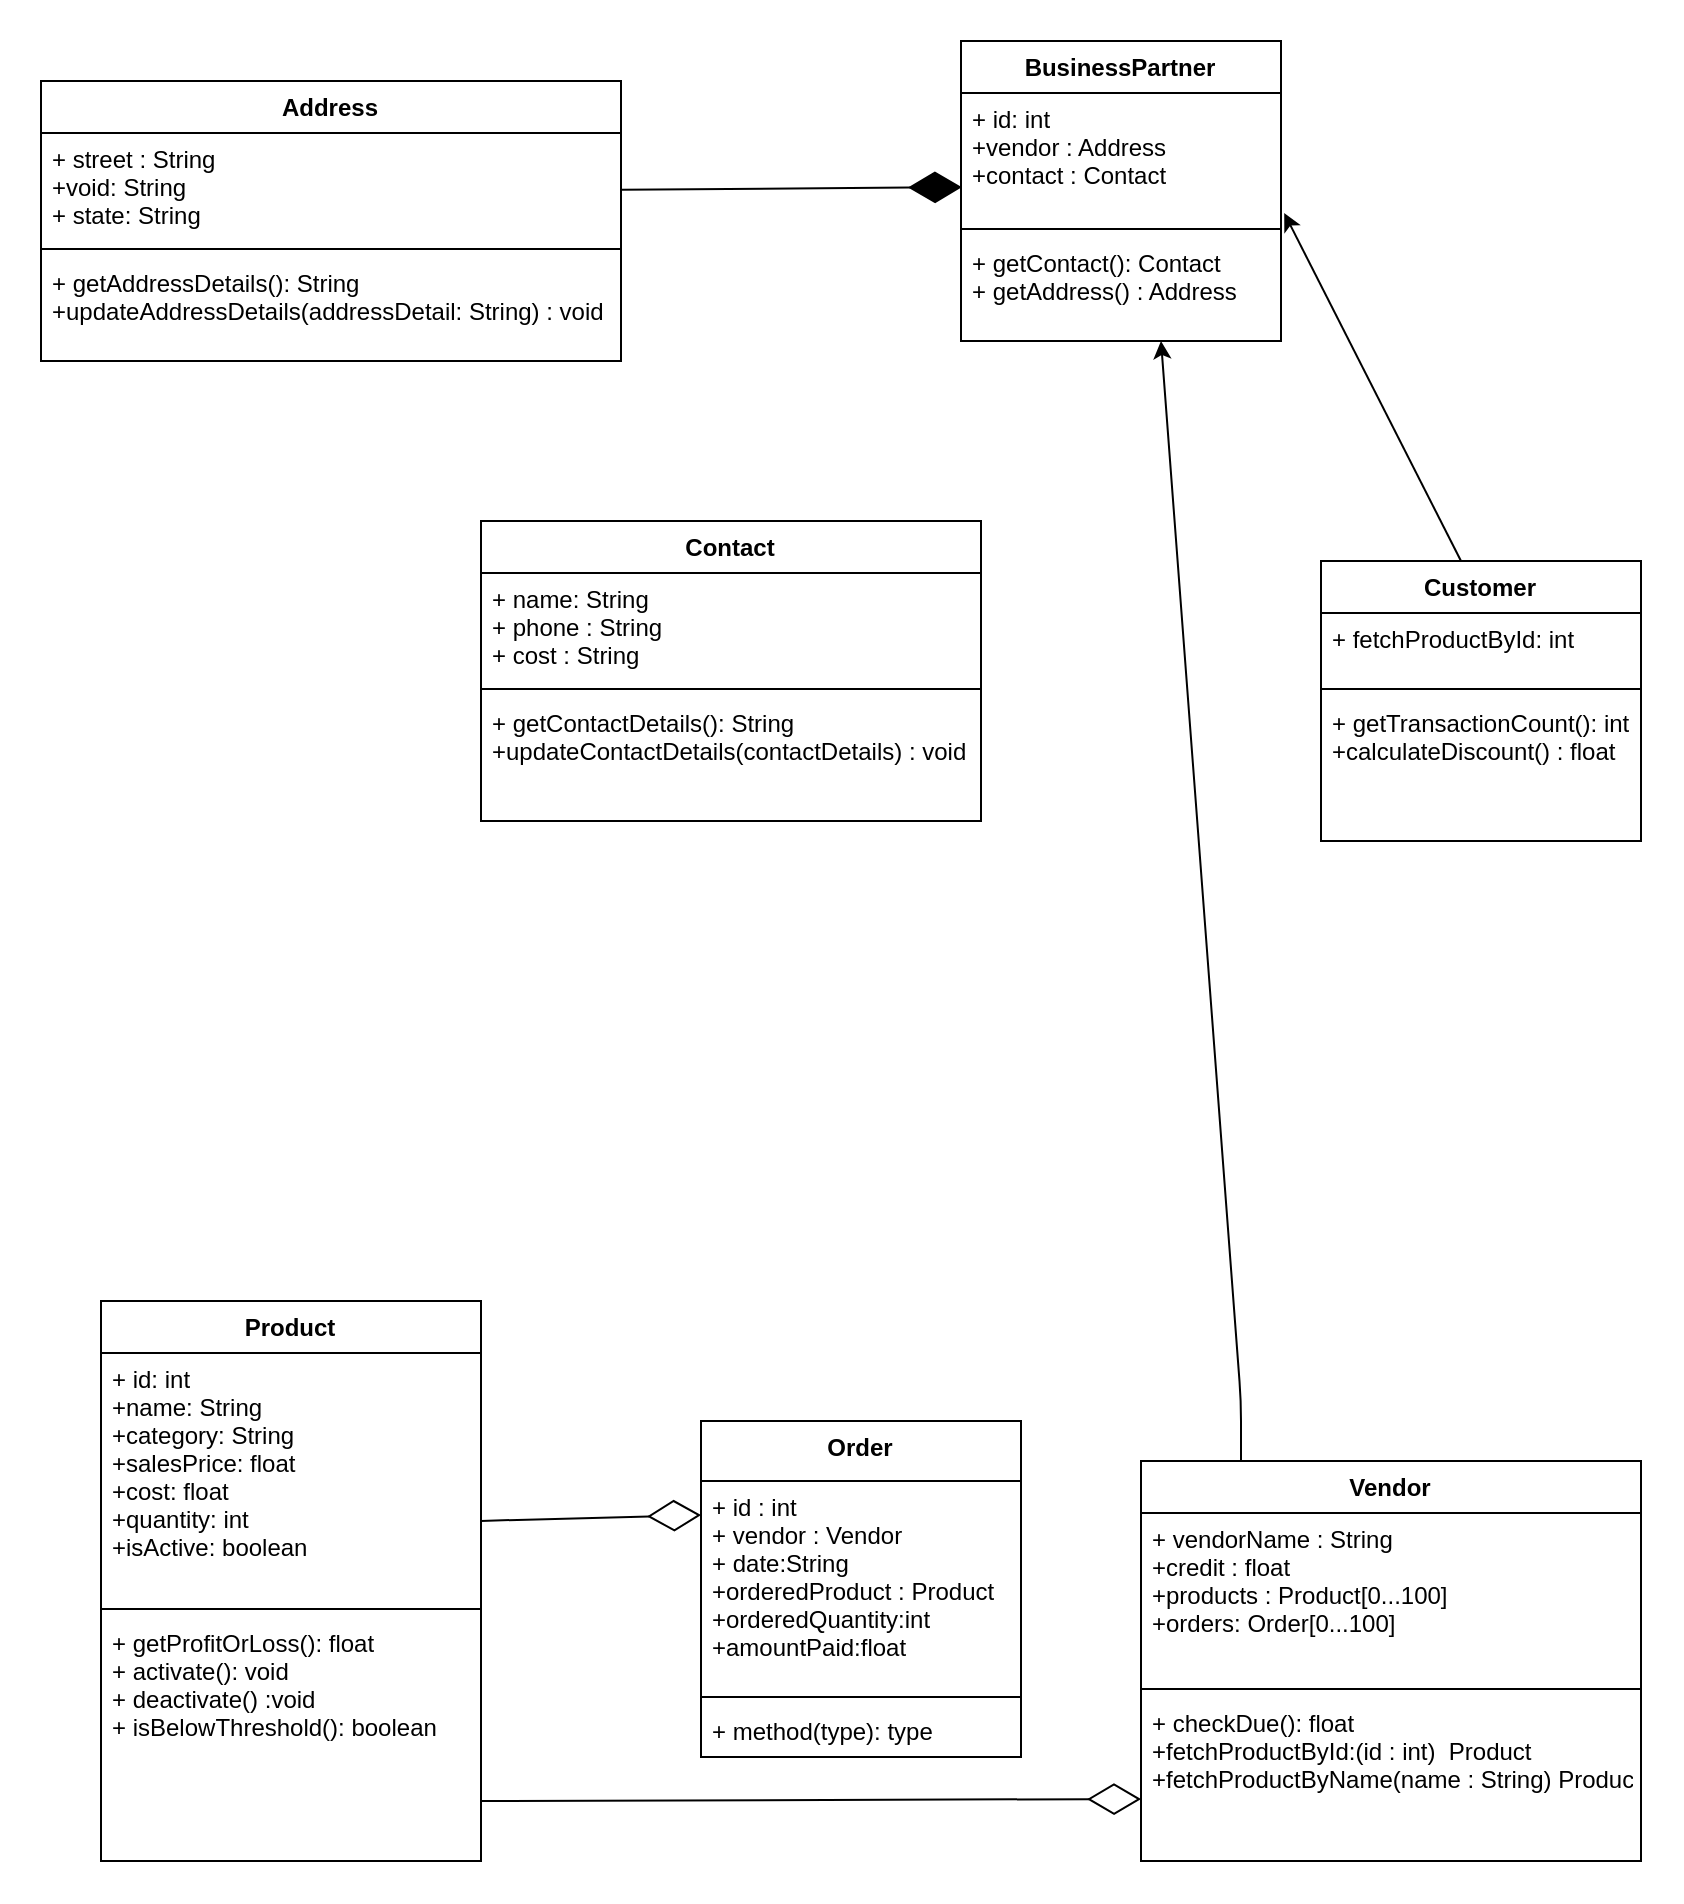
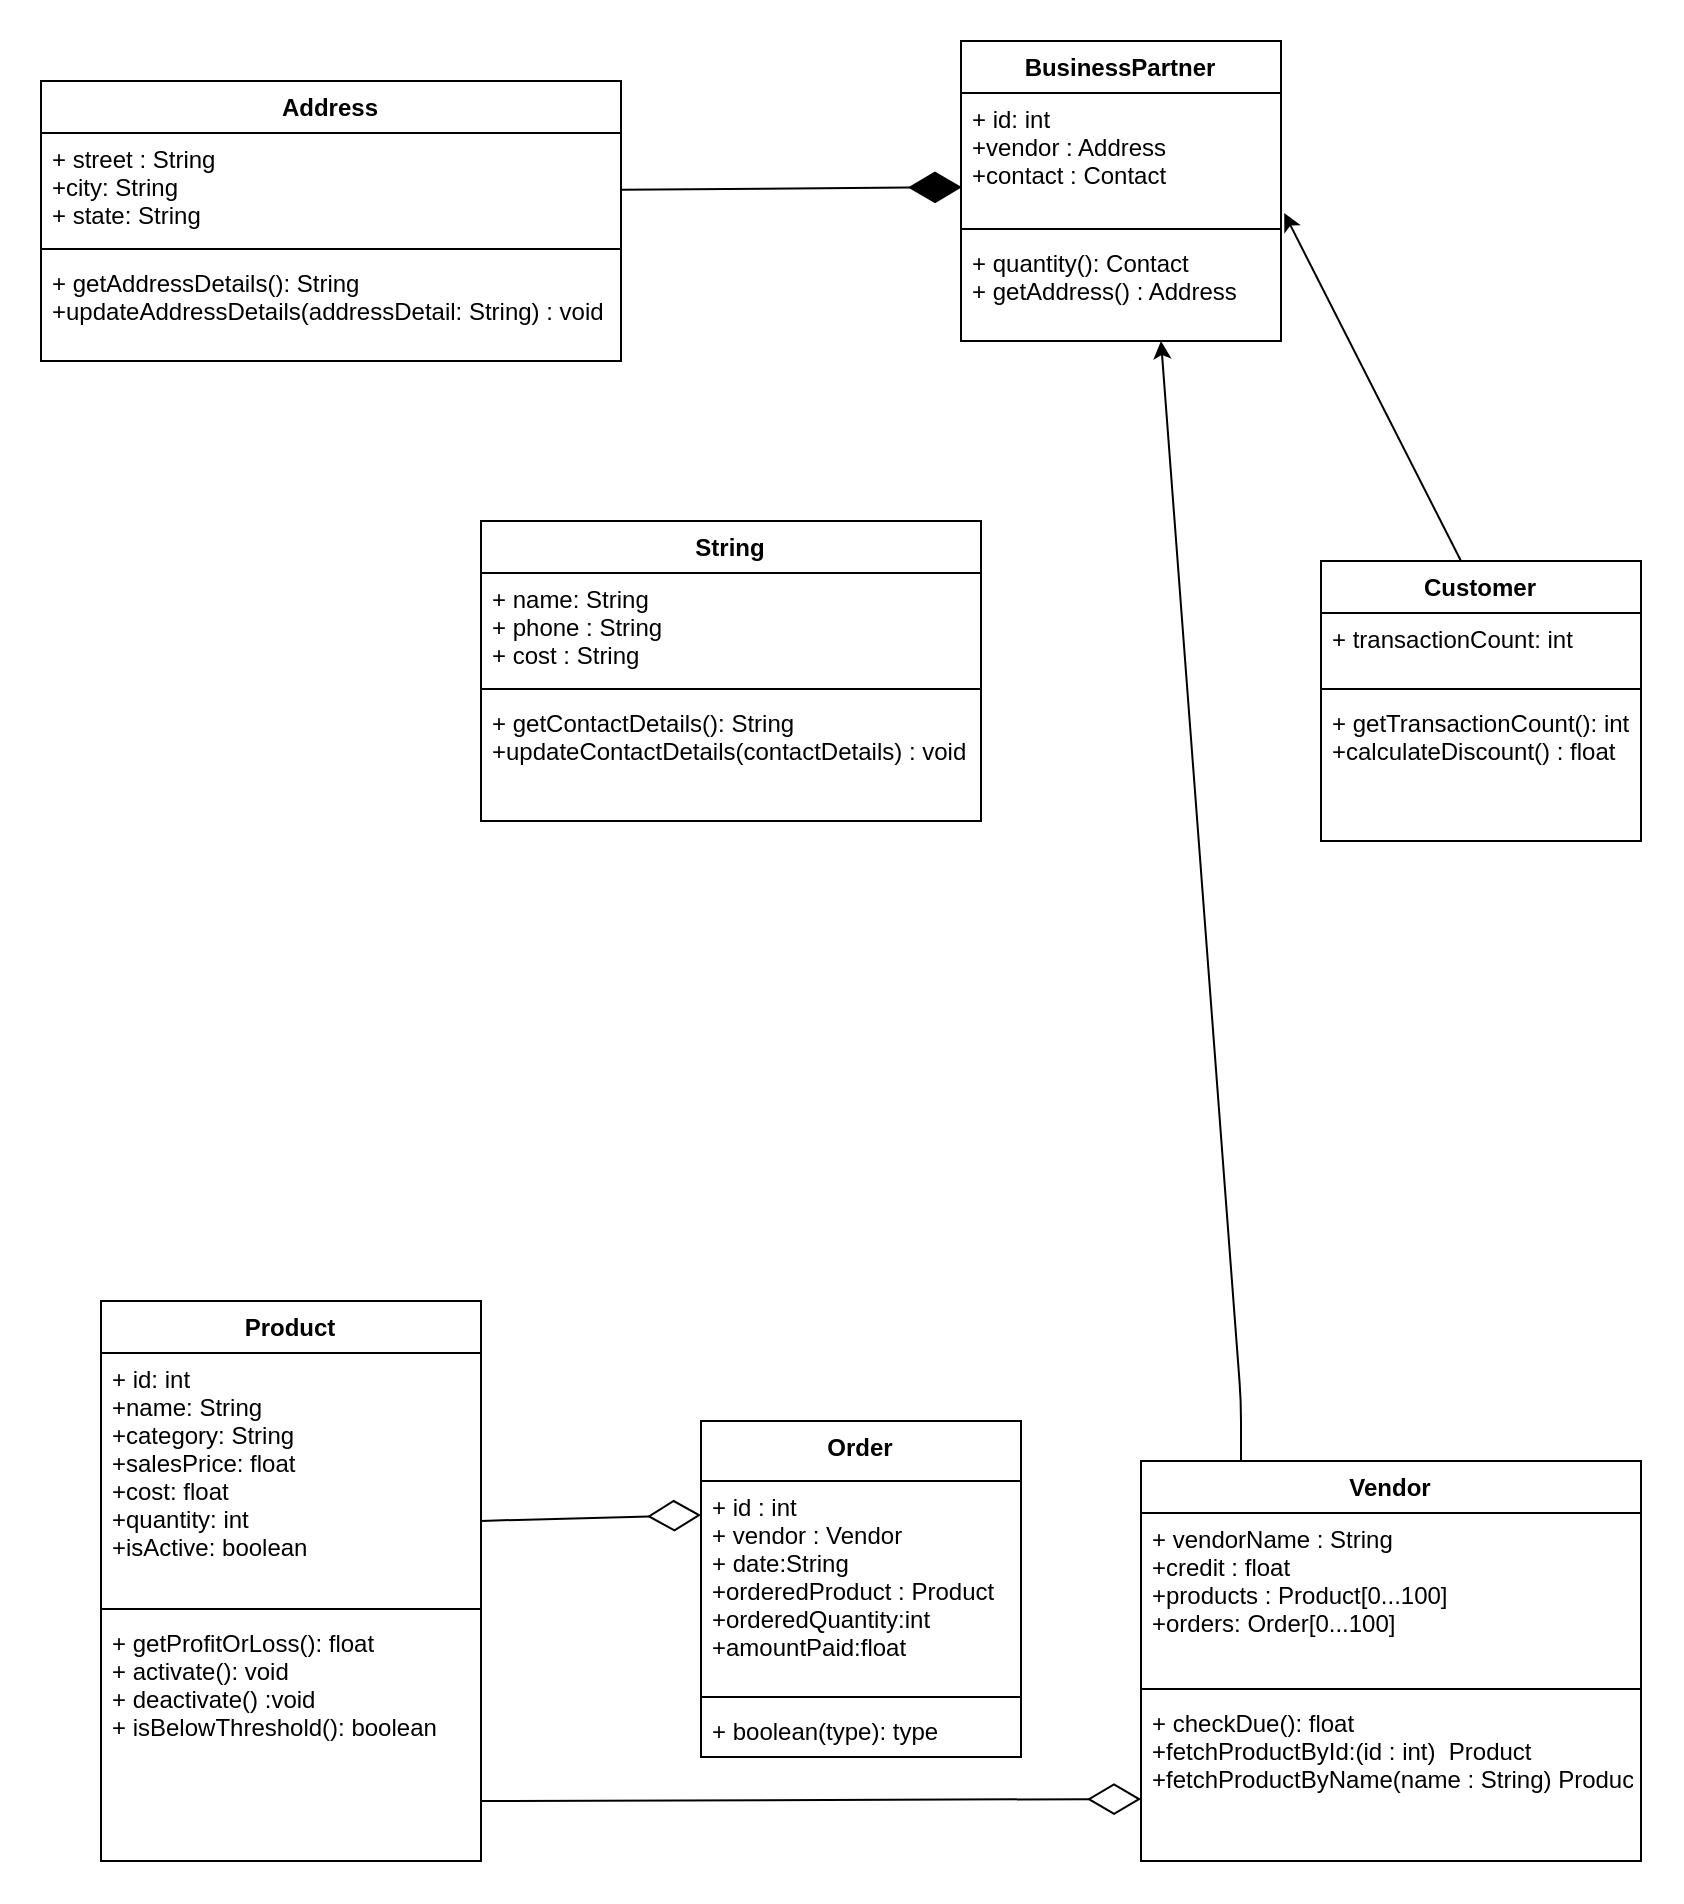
node "+ street : String +void: String + state: String": label "+ street : String +void: String + state: String" -> "+ street : String +city: String + state: String"
node "+ getContact(): Contact + getAddress() : Address": label "+ getContact(): Contact + getAddress() : Address" -> "+ quantity(): Contact + getAddress() : Address"
node "Contact": label "Contact" -> "String"
node "+ fetchProductById: int": label "+ fetchProductById: int" -> "+ transactionCount: int"
node "+ method(type): type": label "+ method(type): type" -> "+ boolean(type): type"
